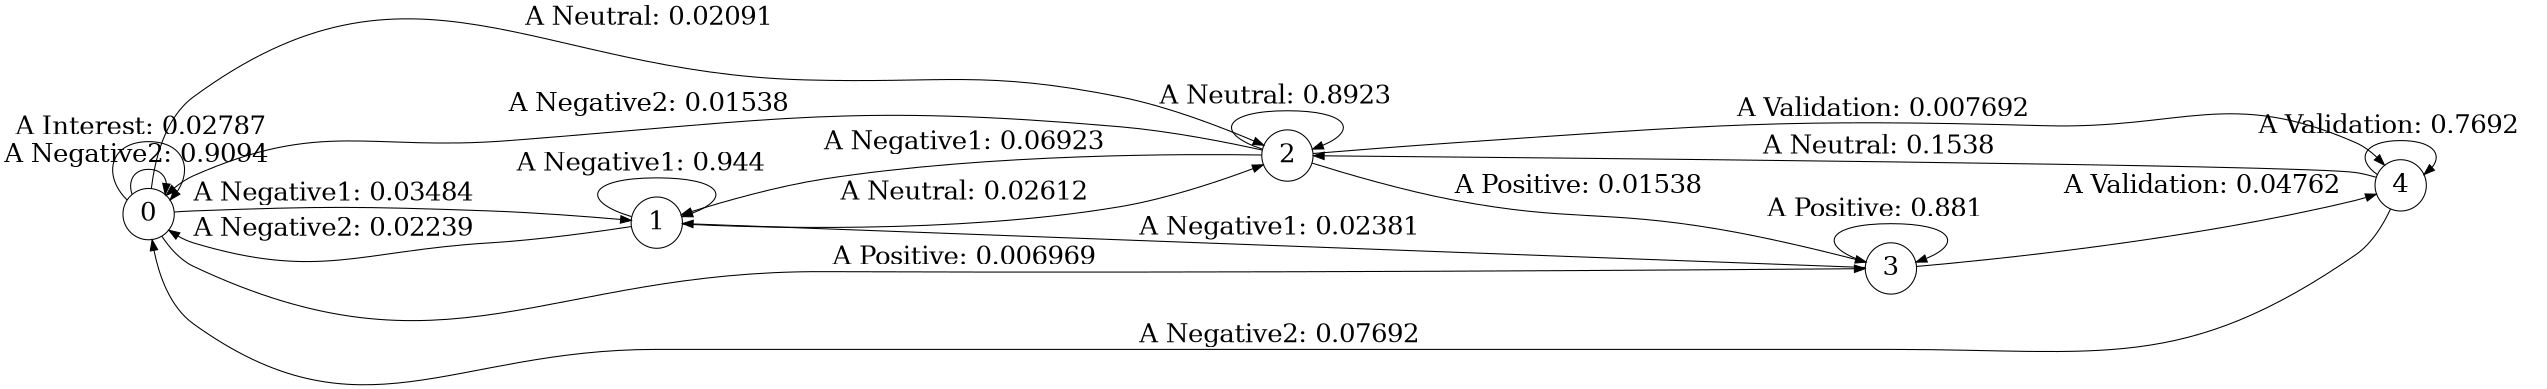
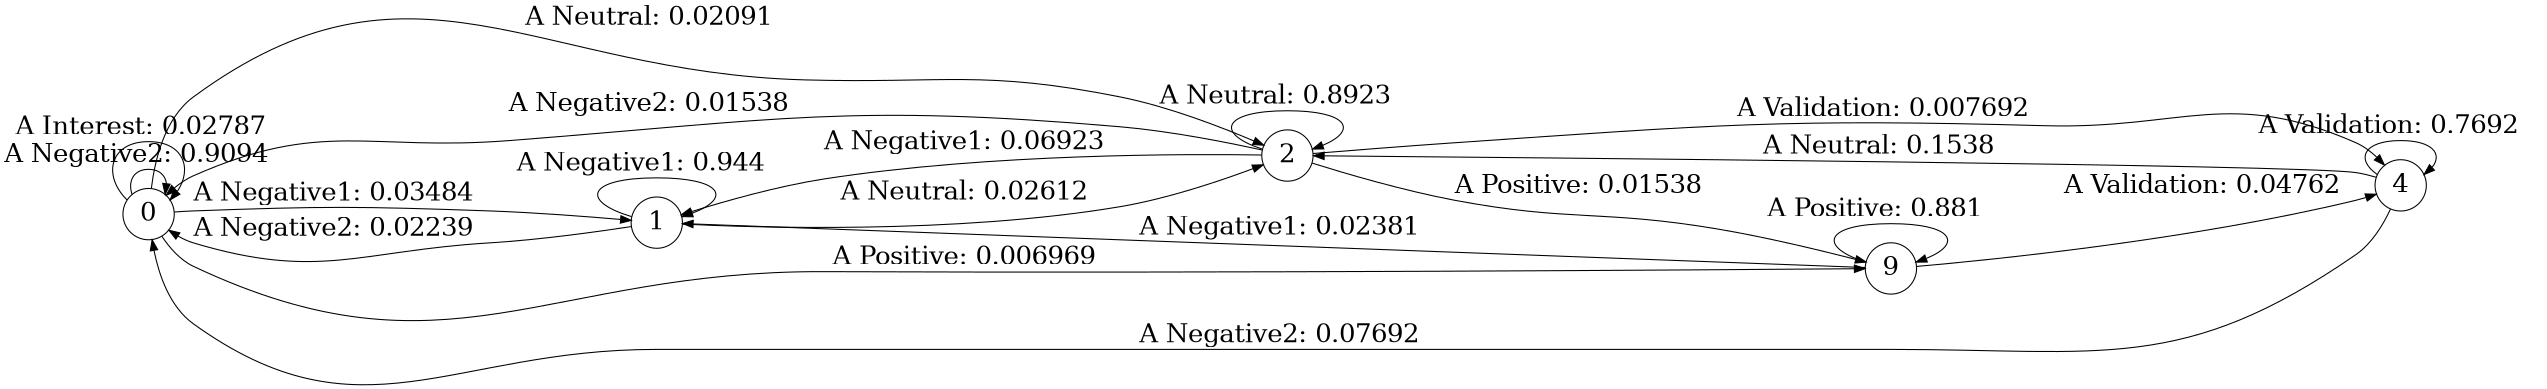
node "3": label "3" -> "9"
